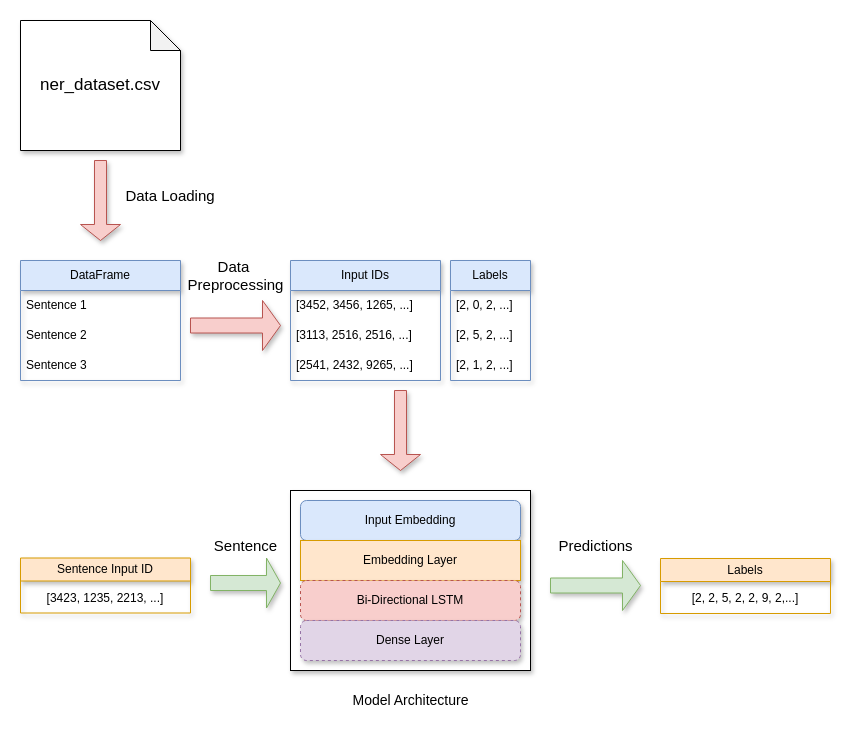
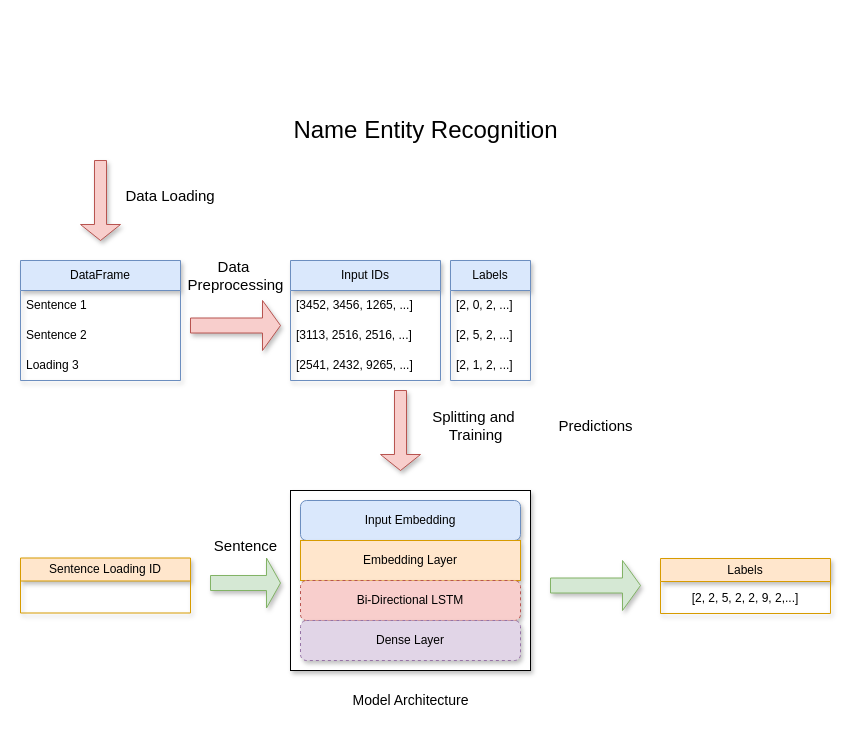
node "ner_dataset.csv": removed
node "Name Entity Recognition": added
node "Sentence 3": label "Sentence 3" -> "Loading 3"
node "Splitting and Training": added
node "Predictions": moved (596, 546) -> (596, 426)
node "Sentence Input ID": label "Sentence Input ID" -> "Sentence Loading ID"
node "[3423, 1235, 2213, ...]": removed
